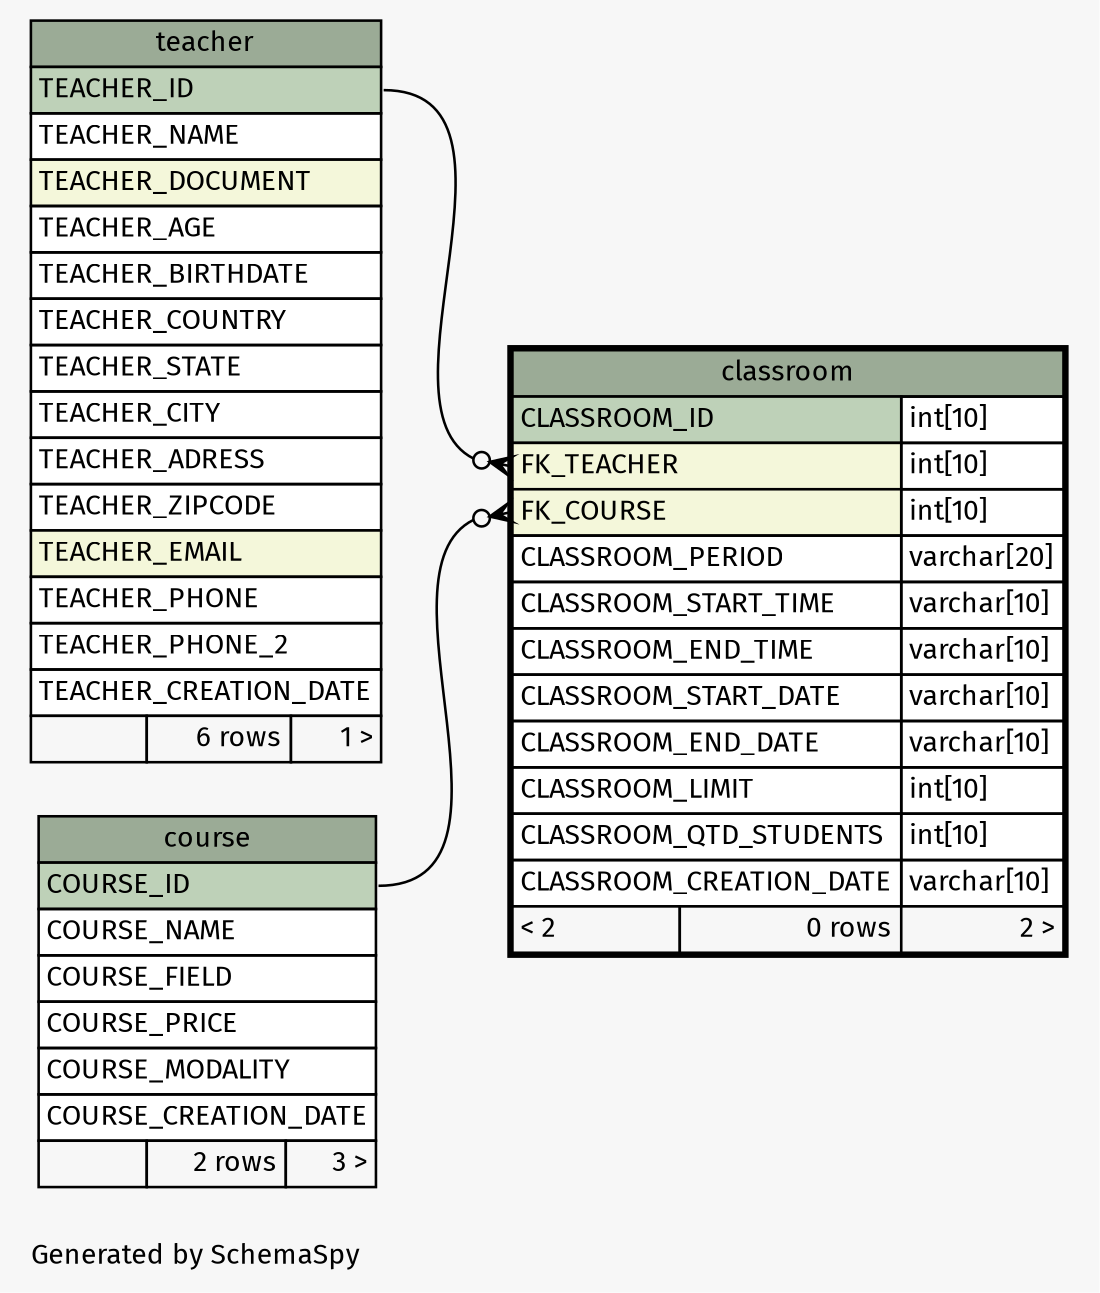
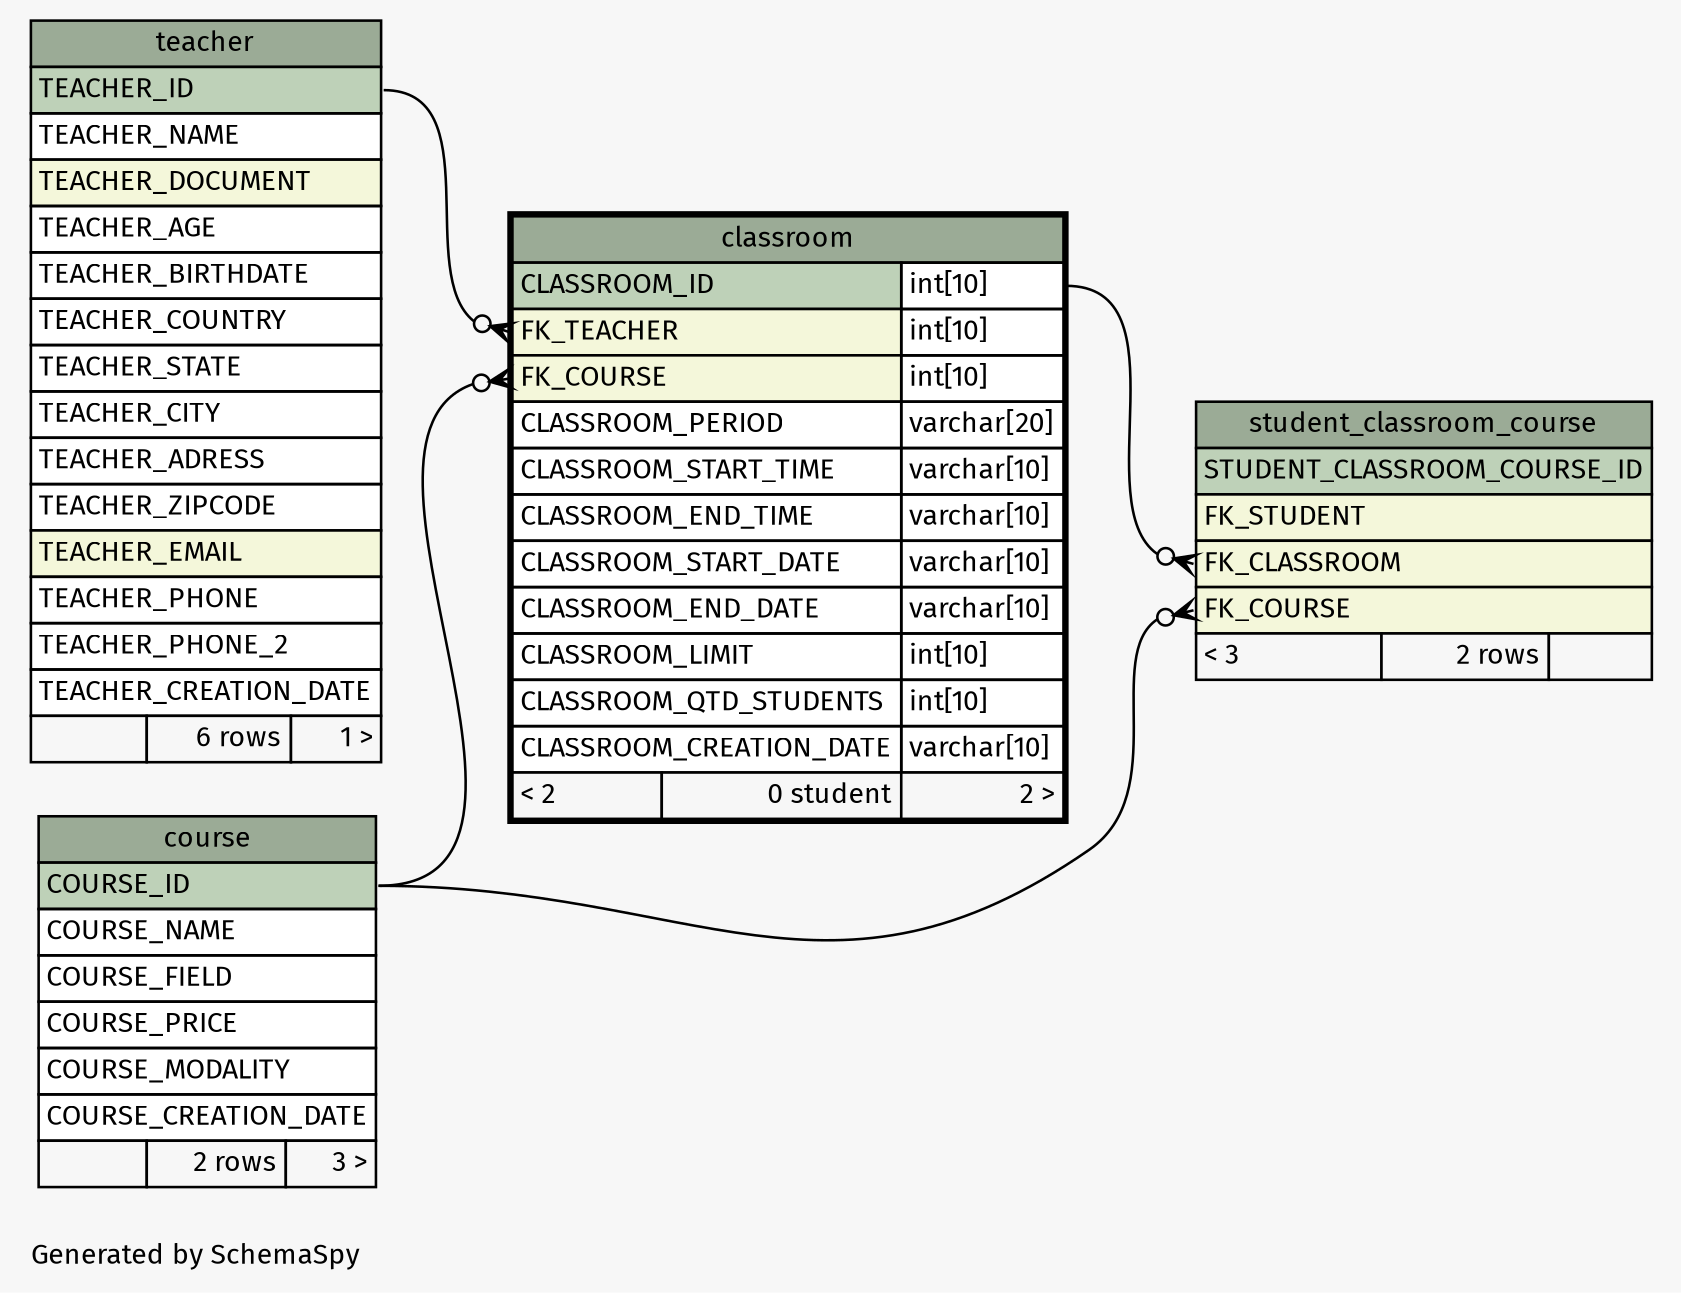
node "student_classroom_course": added
node "classroom": text "0 rows" -> "0 student"
